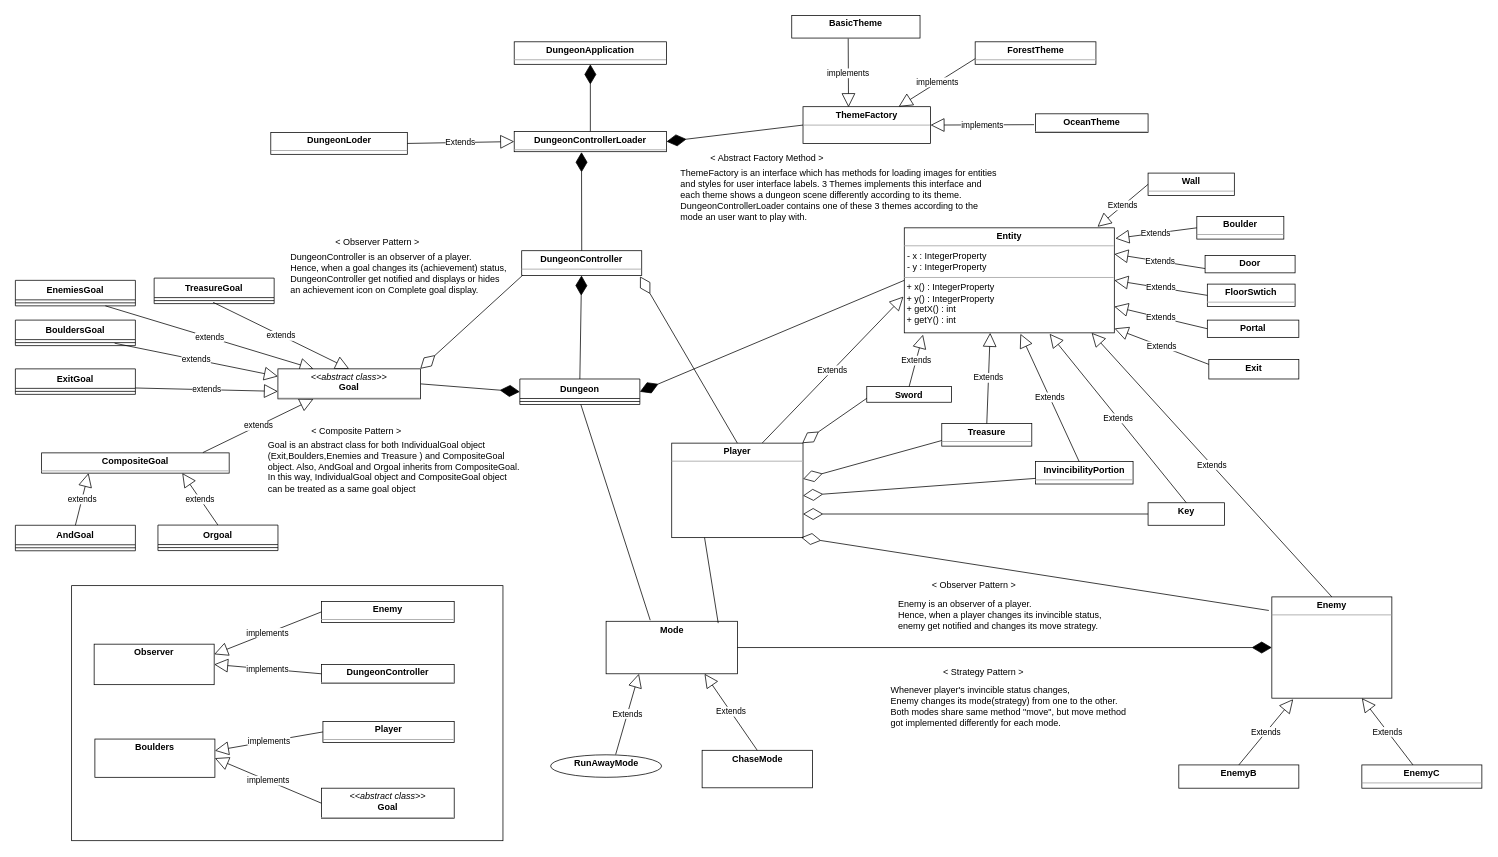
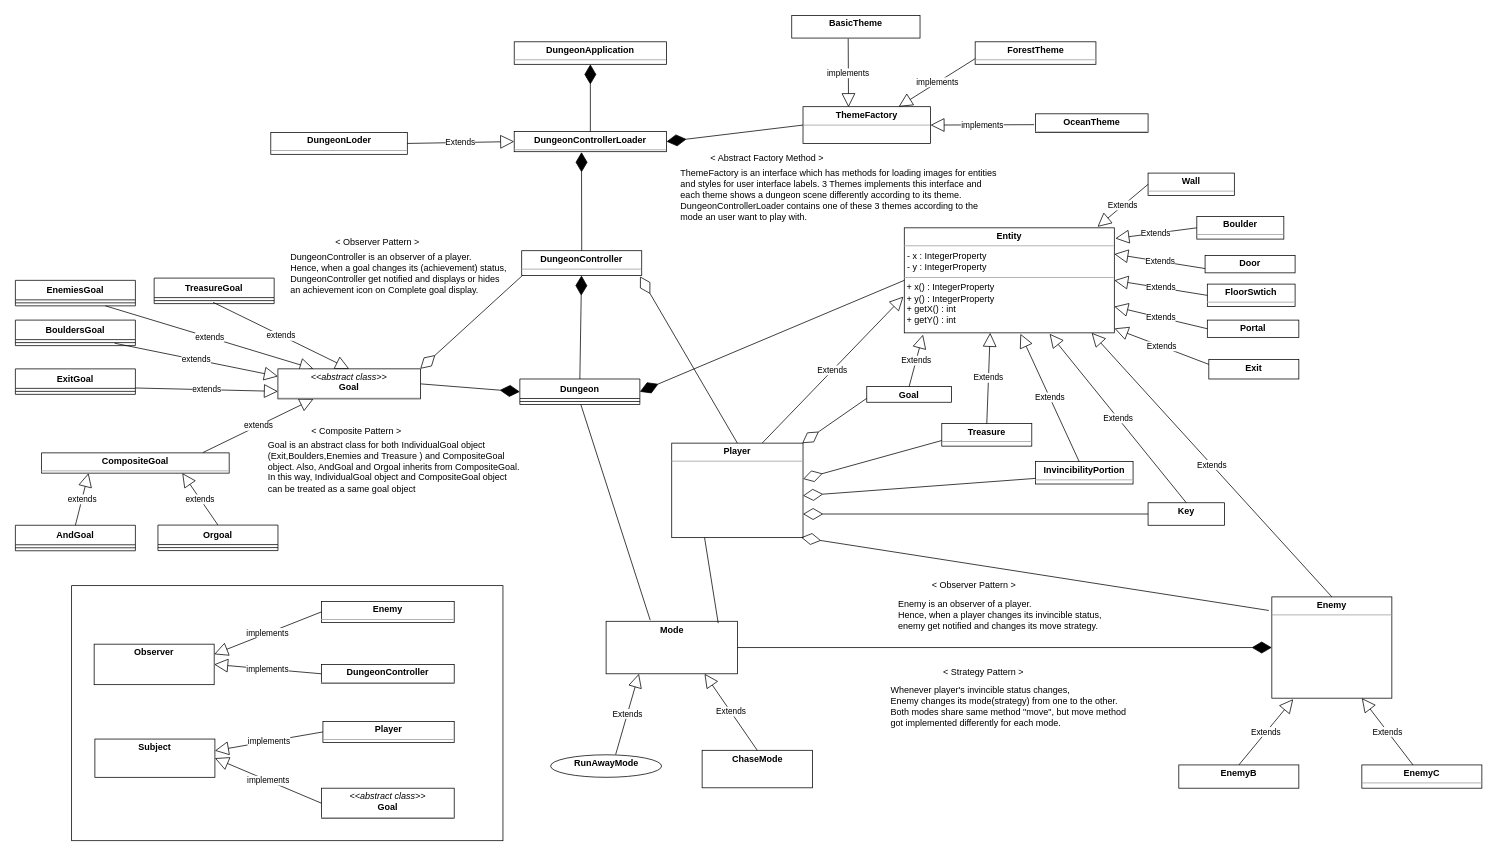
node "Sword": label "Sword" -> "Goal"
node "Boulders": label "Boulders" -> "Subject"
